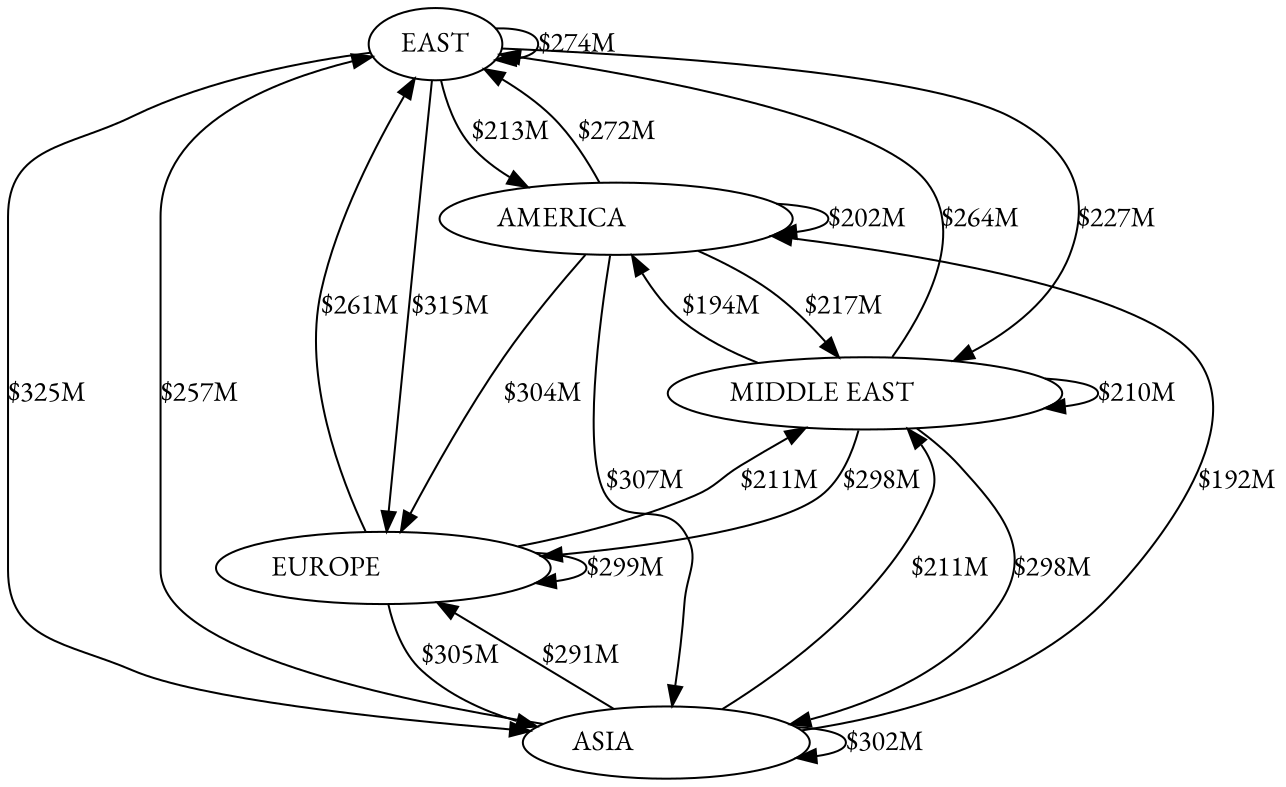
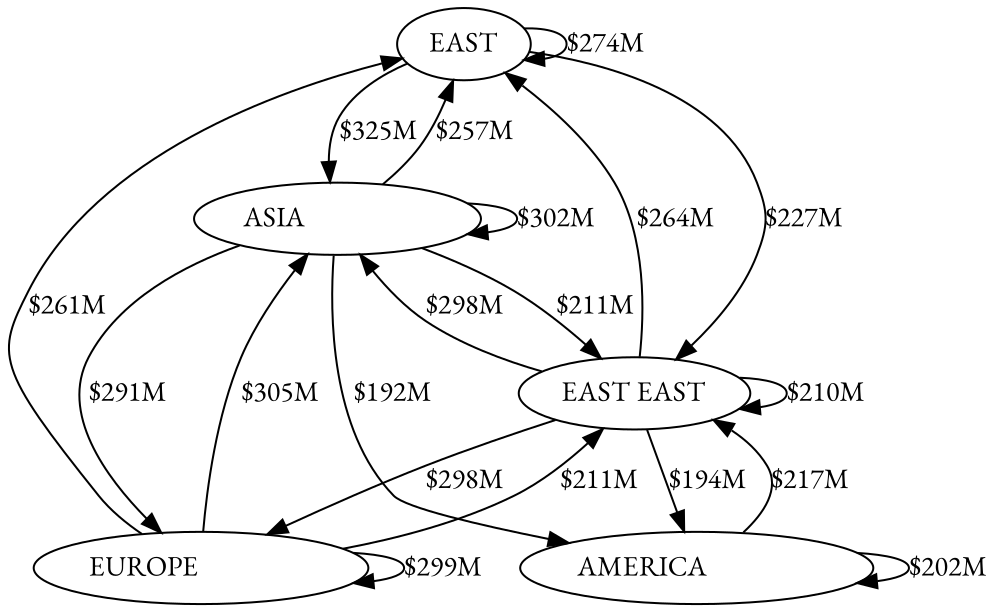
edge "AMERICA" -> "EAST": removed, label "$272M"
edge "EAST" -> "AMERICA": removed, label "$213M"
edge "EAST" -> "EUROPE": removed, label "$315M"
edge "AMERICA" -> "EUROPE": removed, label "$304M"
node "MIDDLE EAST": label "MIDDLE EAST" -> "EAST EAST"
edge "AMERICA" -> "ASIA": removed, label "$307M"
